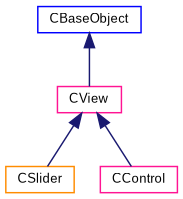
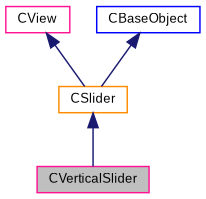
edge "CView" -> "CBaseObject": now "CSlider" -> "CBaseObject"
node "CVerticalSlider": added
node "CControl": removed
